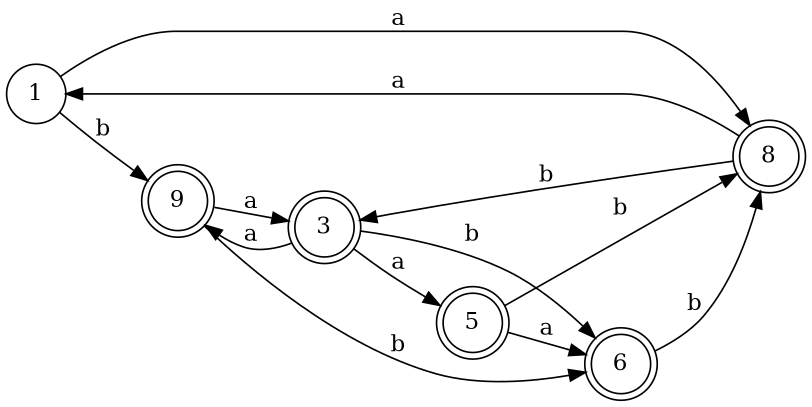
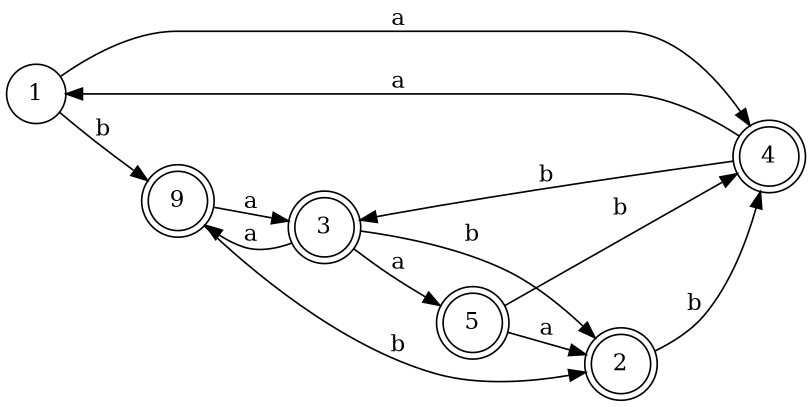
node "8": label "8" -> "4"
node "6": label "6" -> "2"
